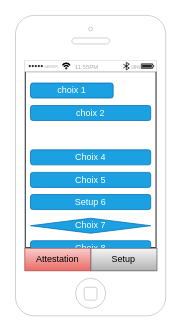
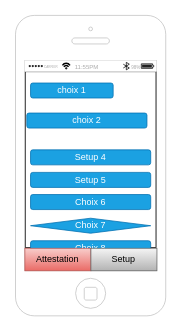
node "choix 2": moved (90, 113) -> (87, 120)
node "Choix 4": label "Choix 4" -> "Setup 4"
node "Choix 5": label "Choix 5" -> "Setup 5"
node "Setup 6": label "Setup 6" -> "Choix 6"
